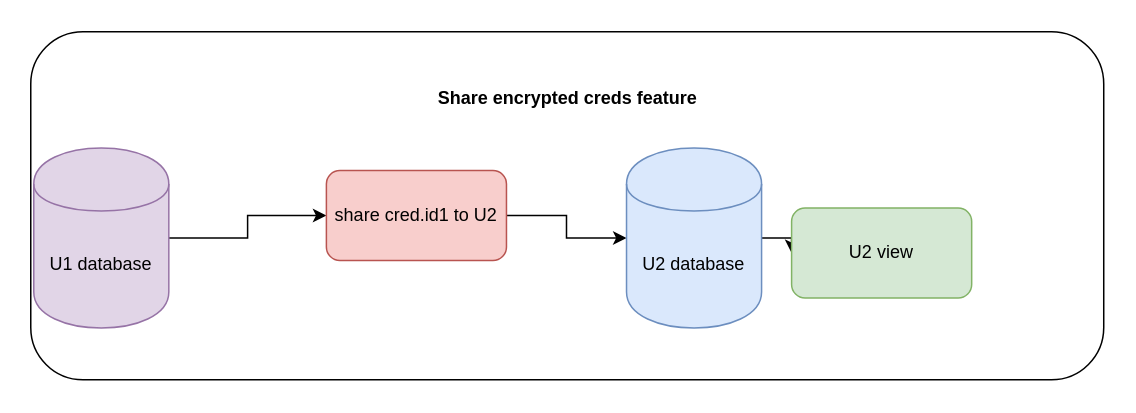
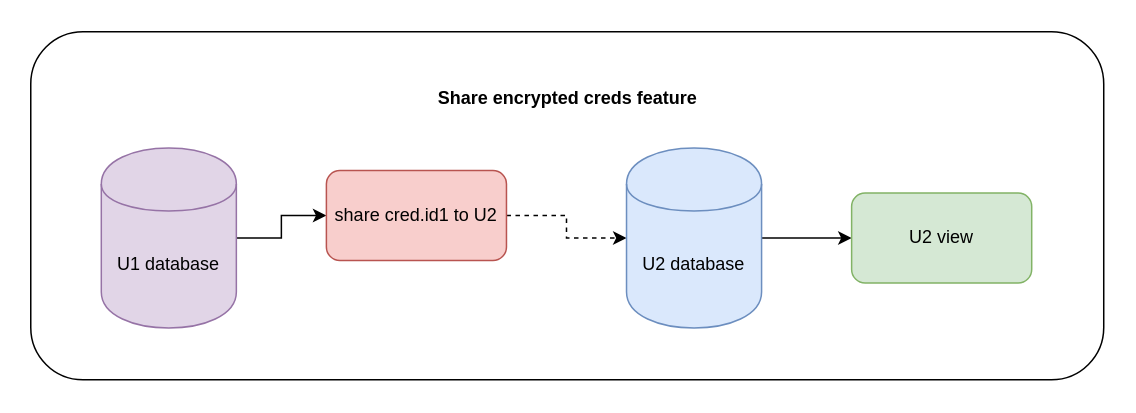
edge "share cred.id1 to U2" -> "U2 database": style solid -> dashed
node "U1 database": moved (101, 238) -> (169, 238)
node "U2 view": moved (881, 253) -> (941, 238)
